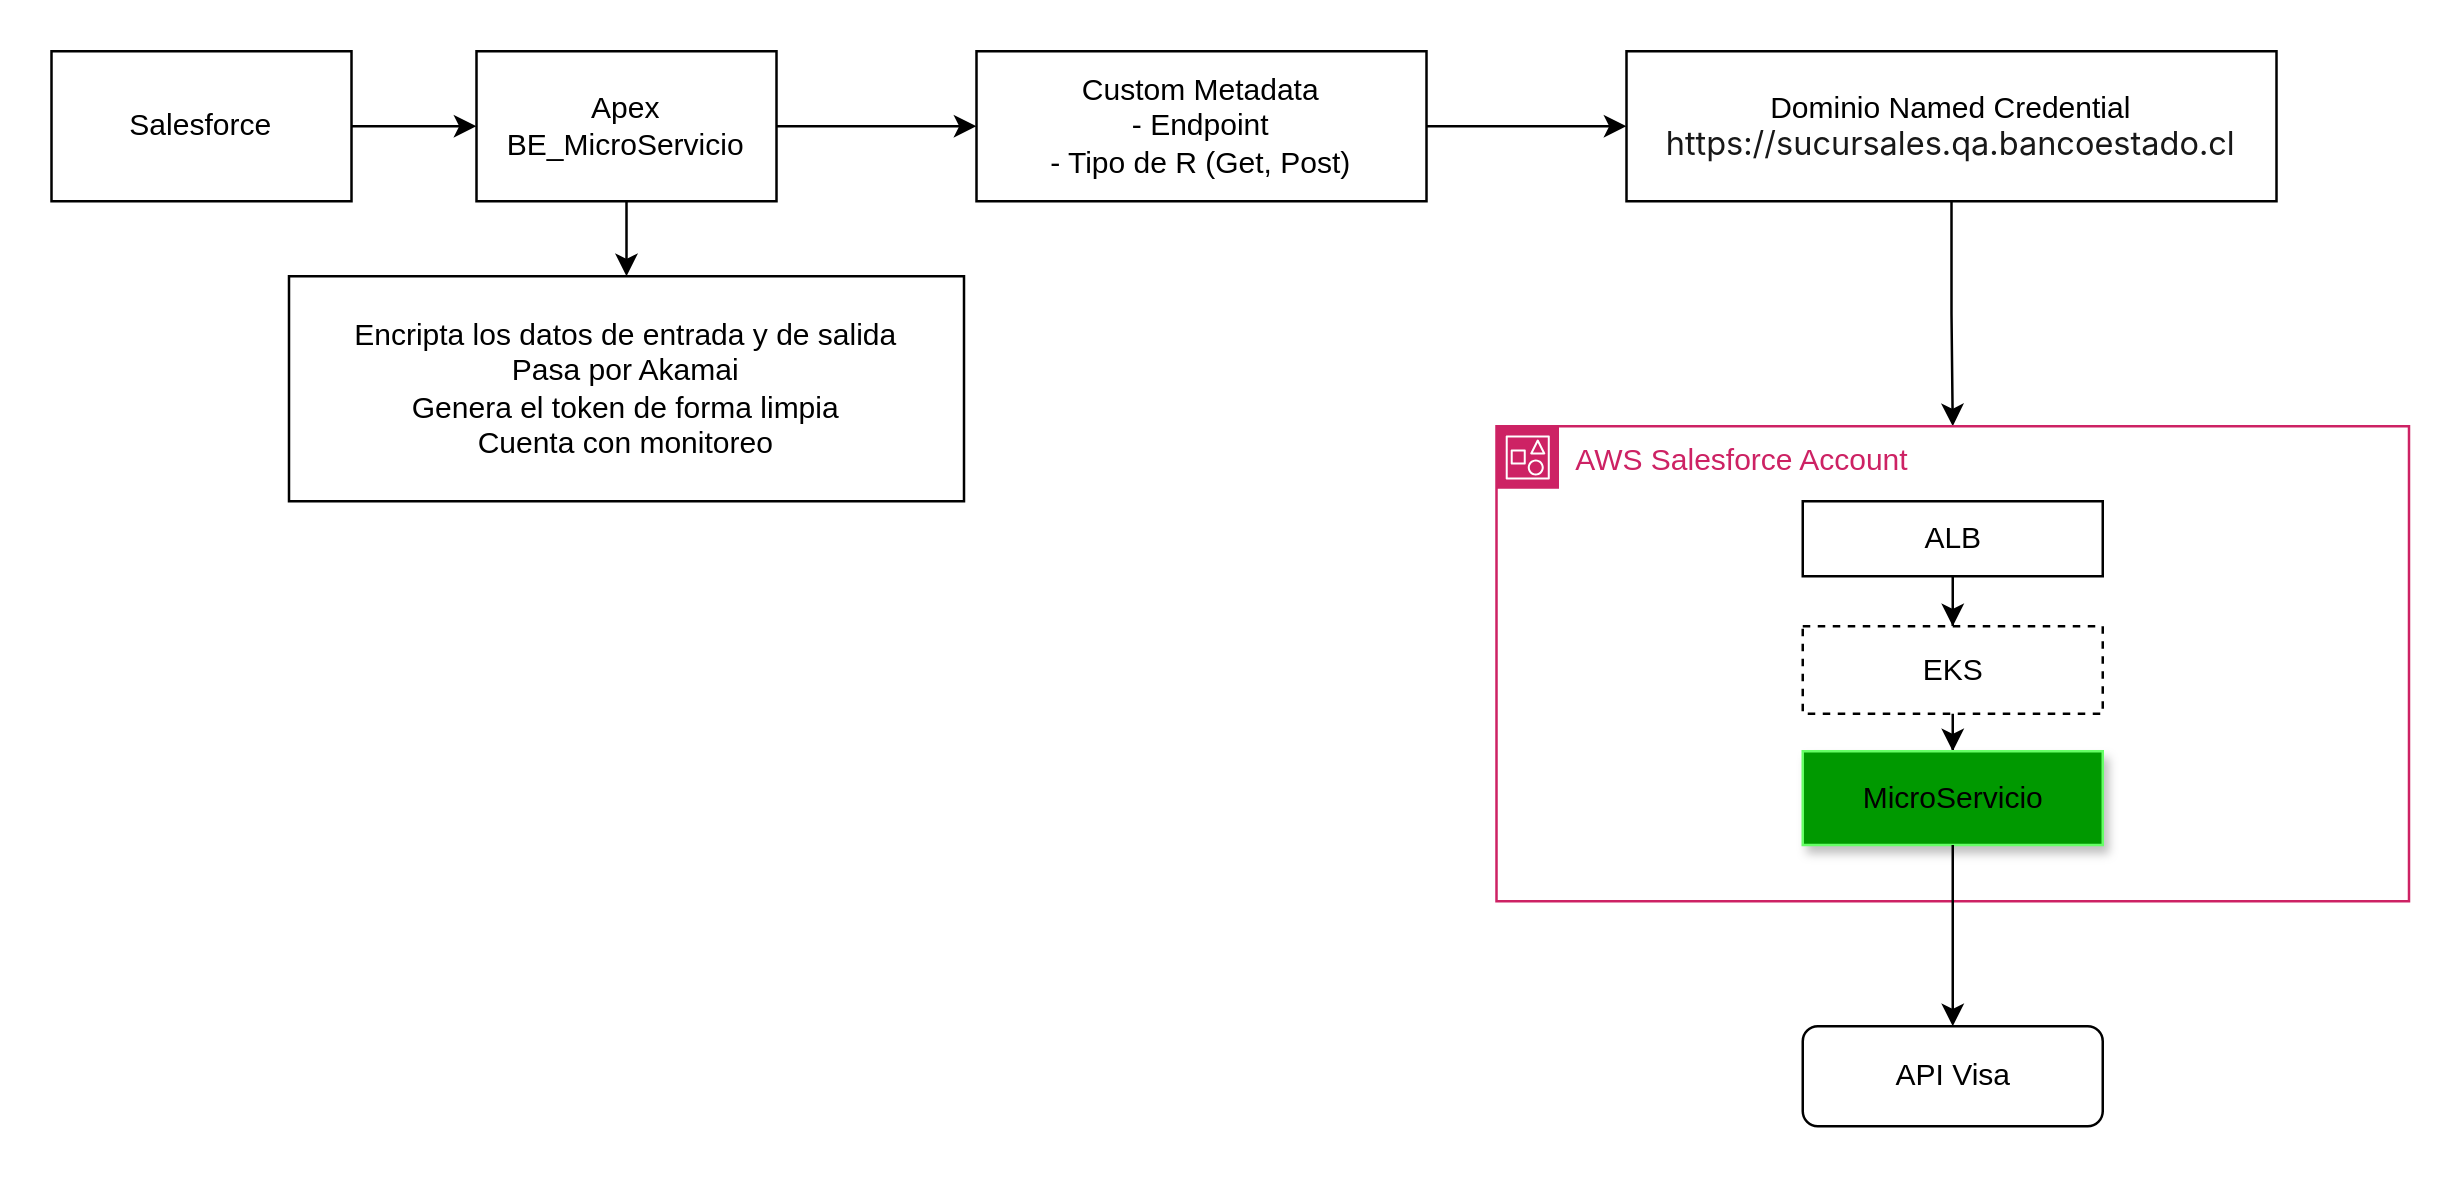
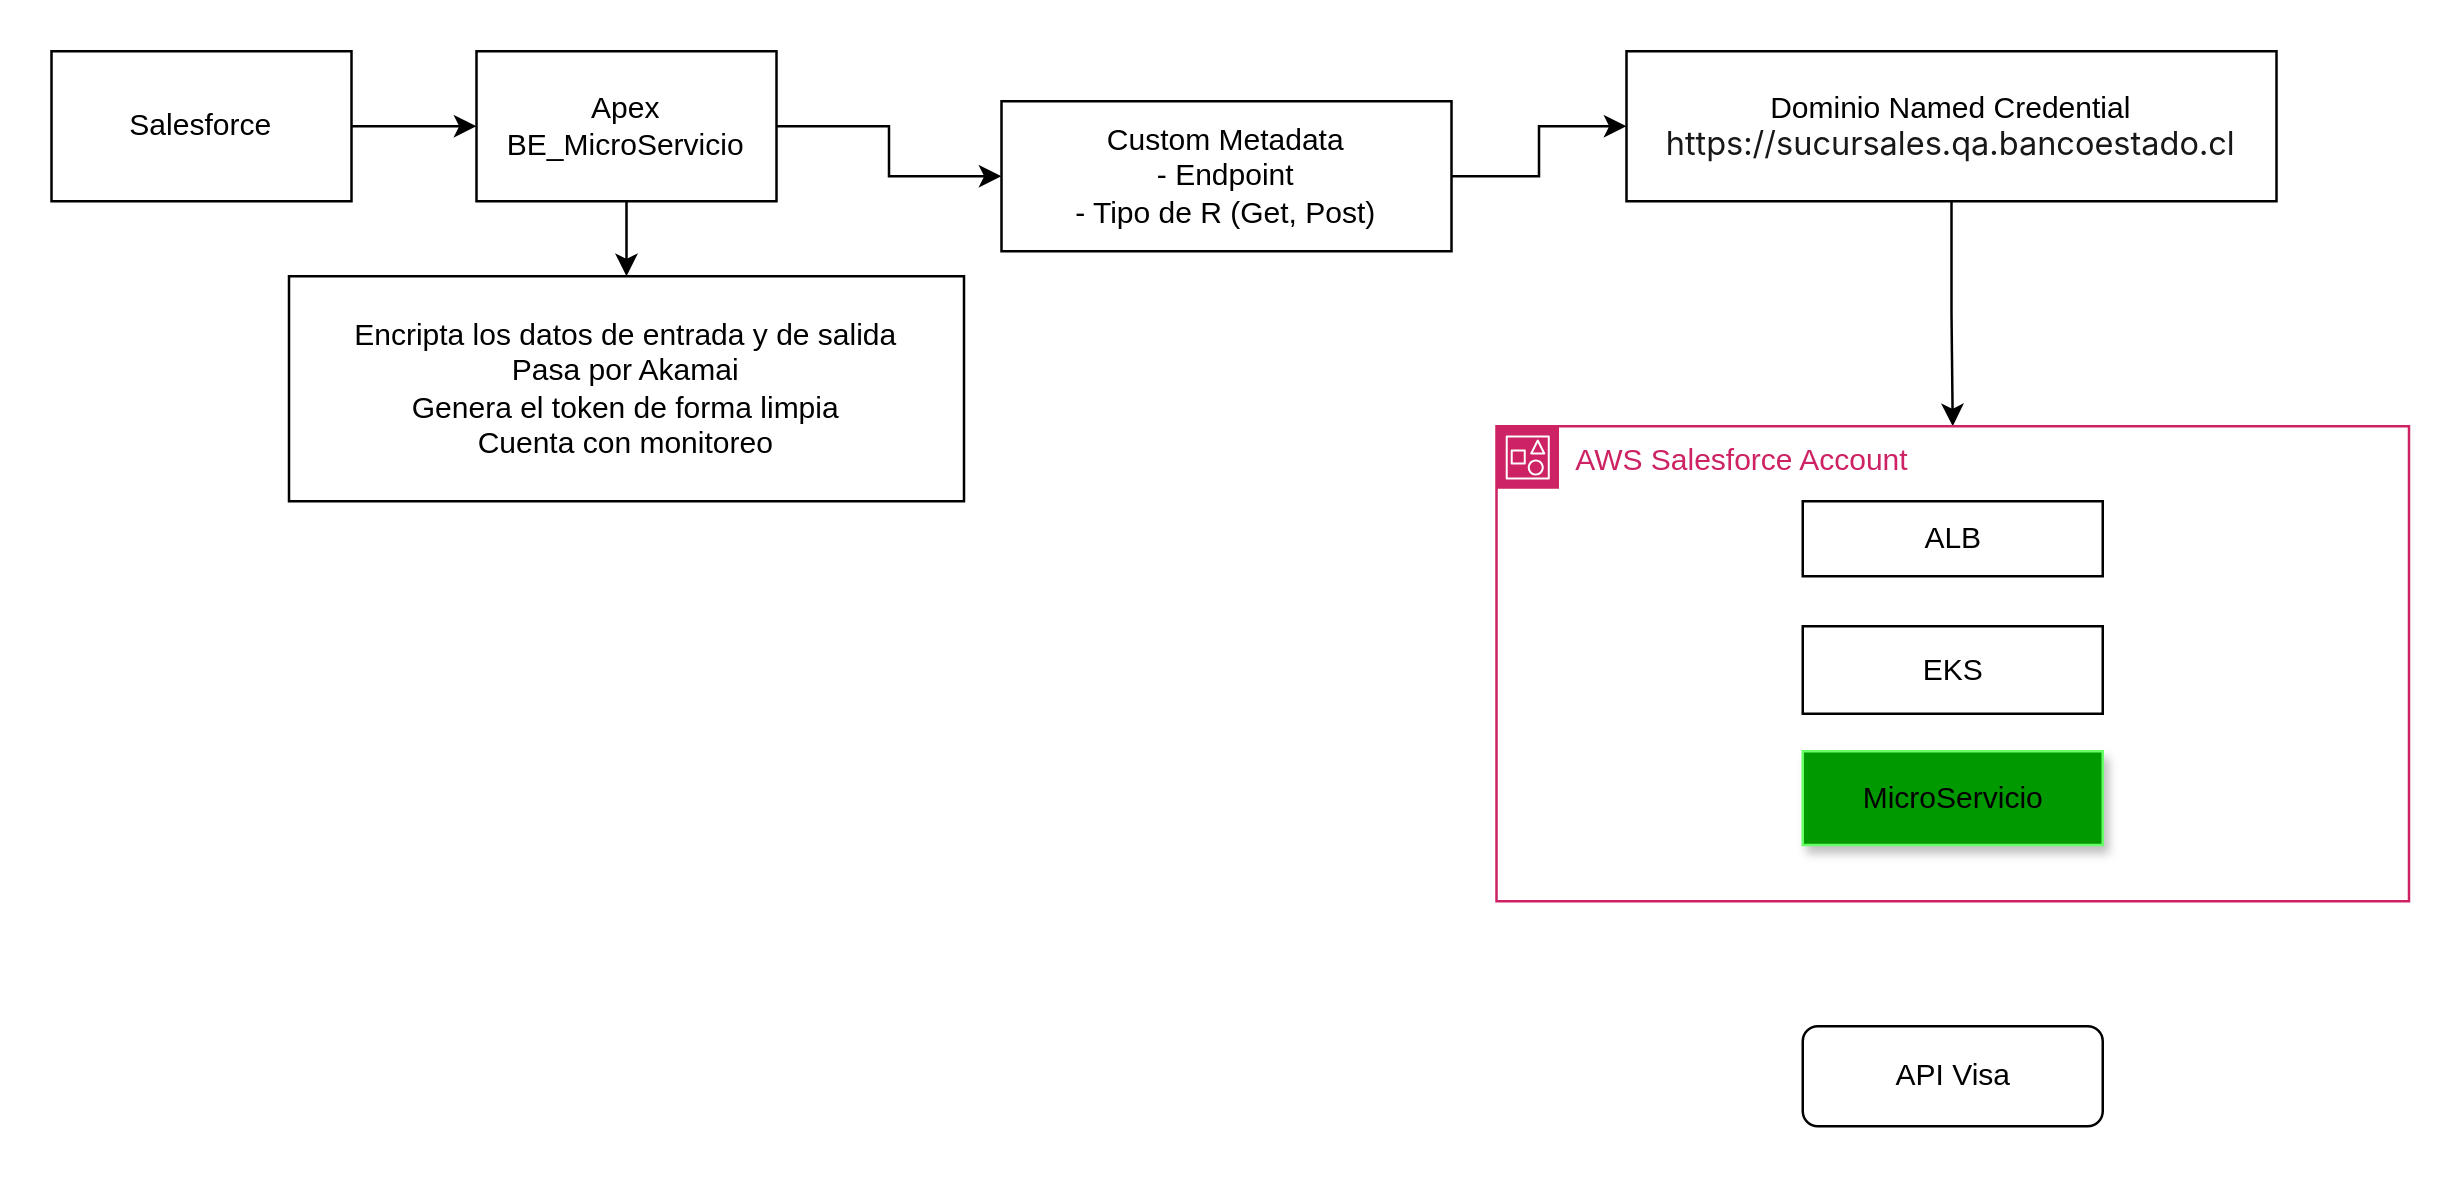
node "Custom Metadata - Endpoint - Tipo de R (Get, Post)": moved (1201, 126) -> (1226, 176)
edge "ALB" -> "EKS": removed
node "EKS": style dashed -> solid
edge "EKS" -> "MicroServicio": removed
edge "MicroServicio" -> "API Visa": removed
